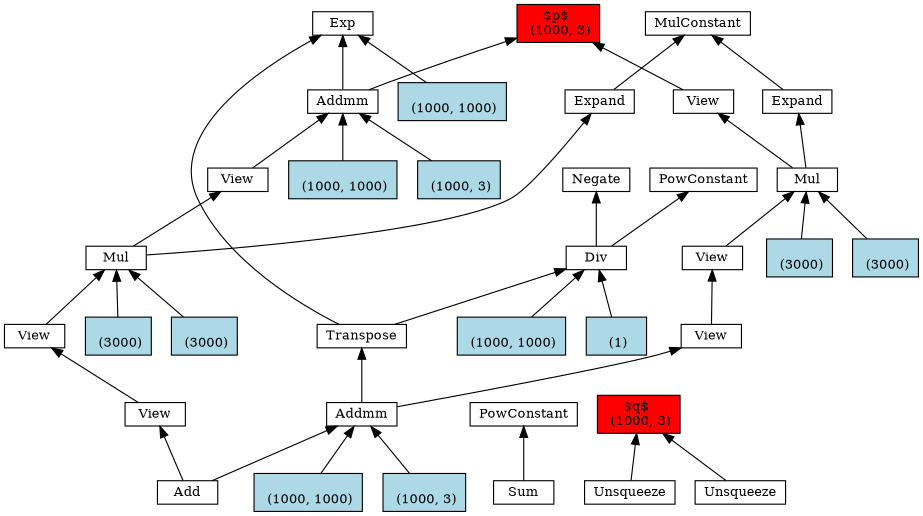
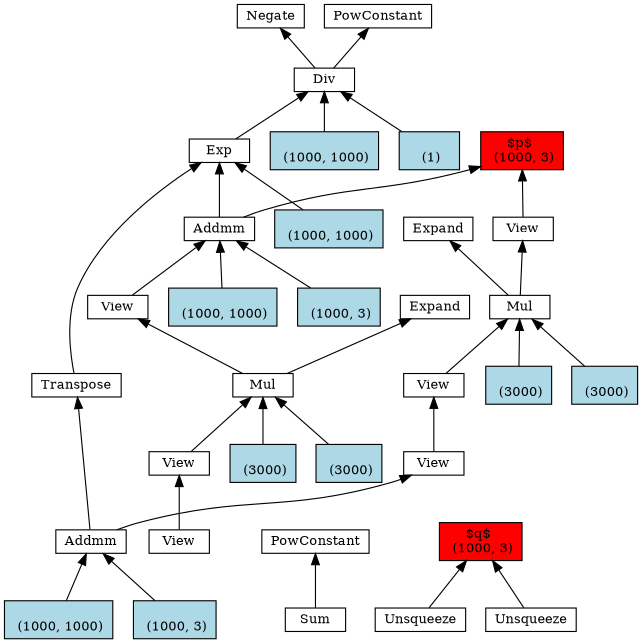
node "MulConstant": removed
edge "Transpose" -> "Div": now "Exp" -> "Div"
node "Add": removed
